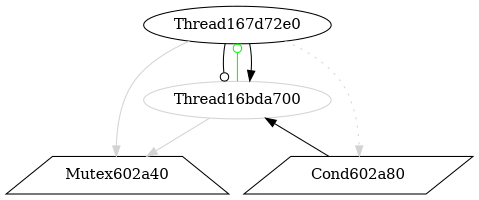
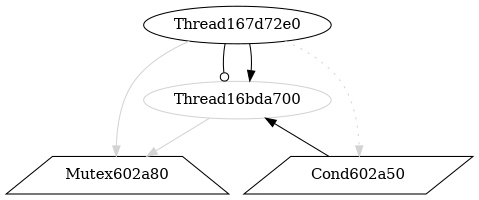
edge "Thread16bda700" -> "Thread167d72e0": removed
node "Mutex602a40": label "Mutex602a40" -> "Mutex602a80"
node "Cond602a80": label "Cond602a80" -> "Cond602a50"
